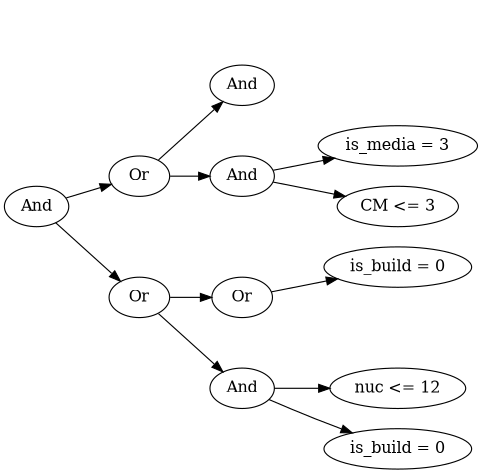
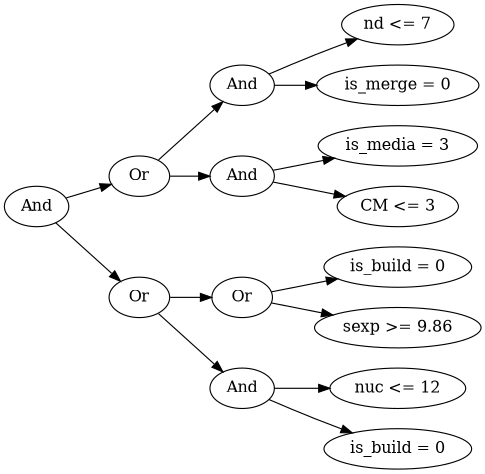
node "nd <= 7": added
node "is_merge = 0": added
node "sexp >= 9.86": added
